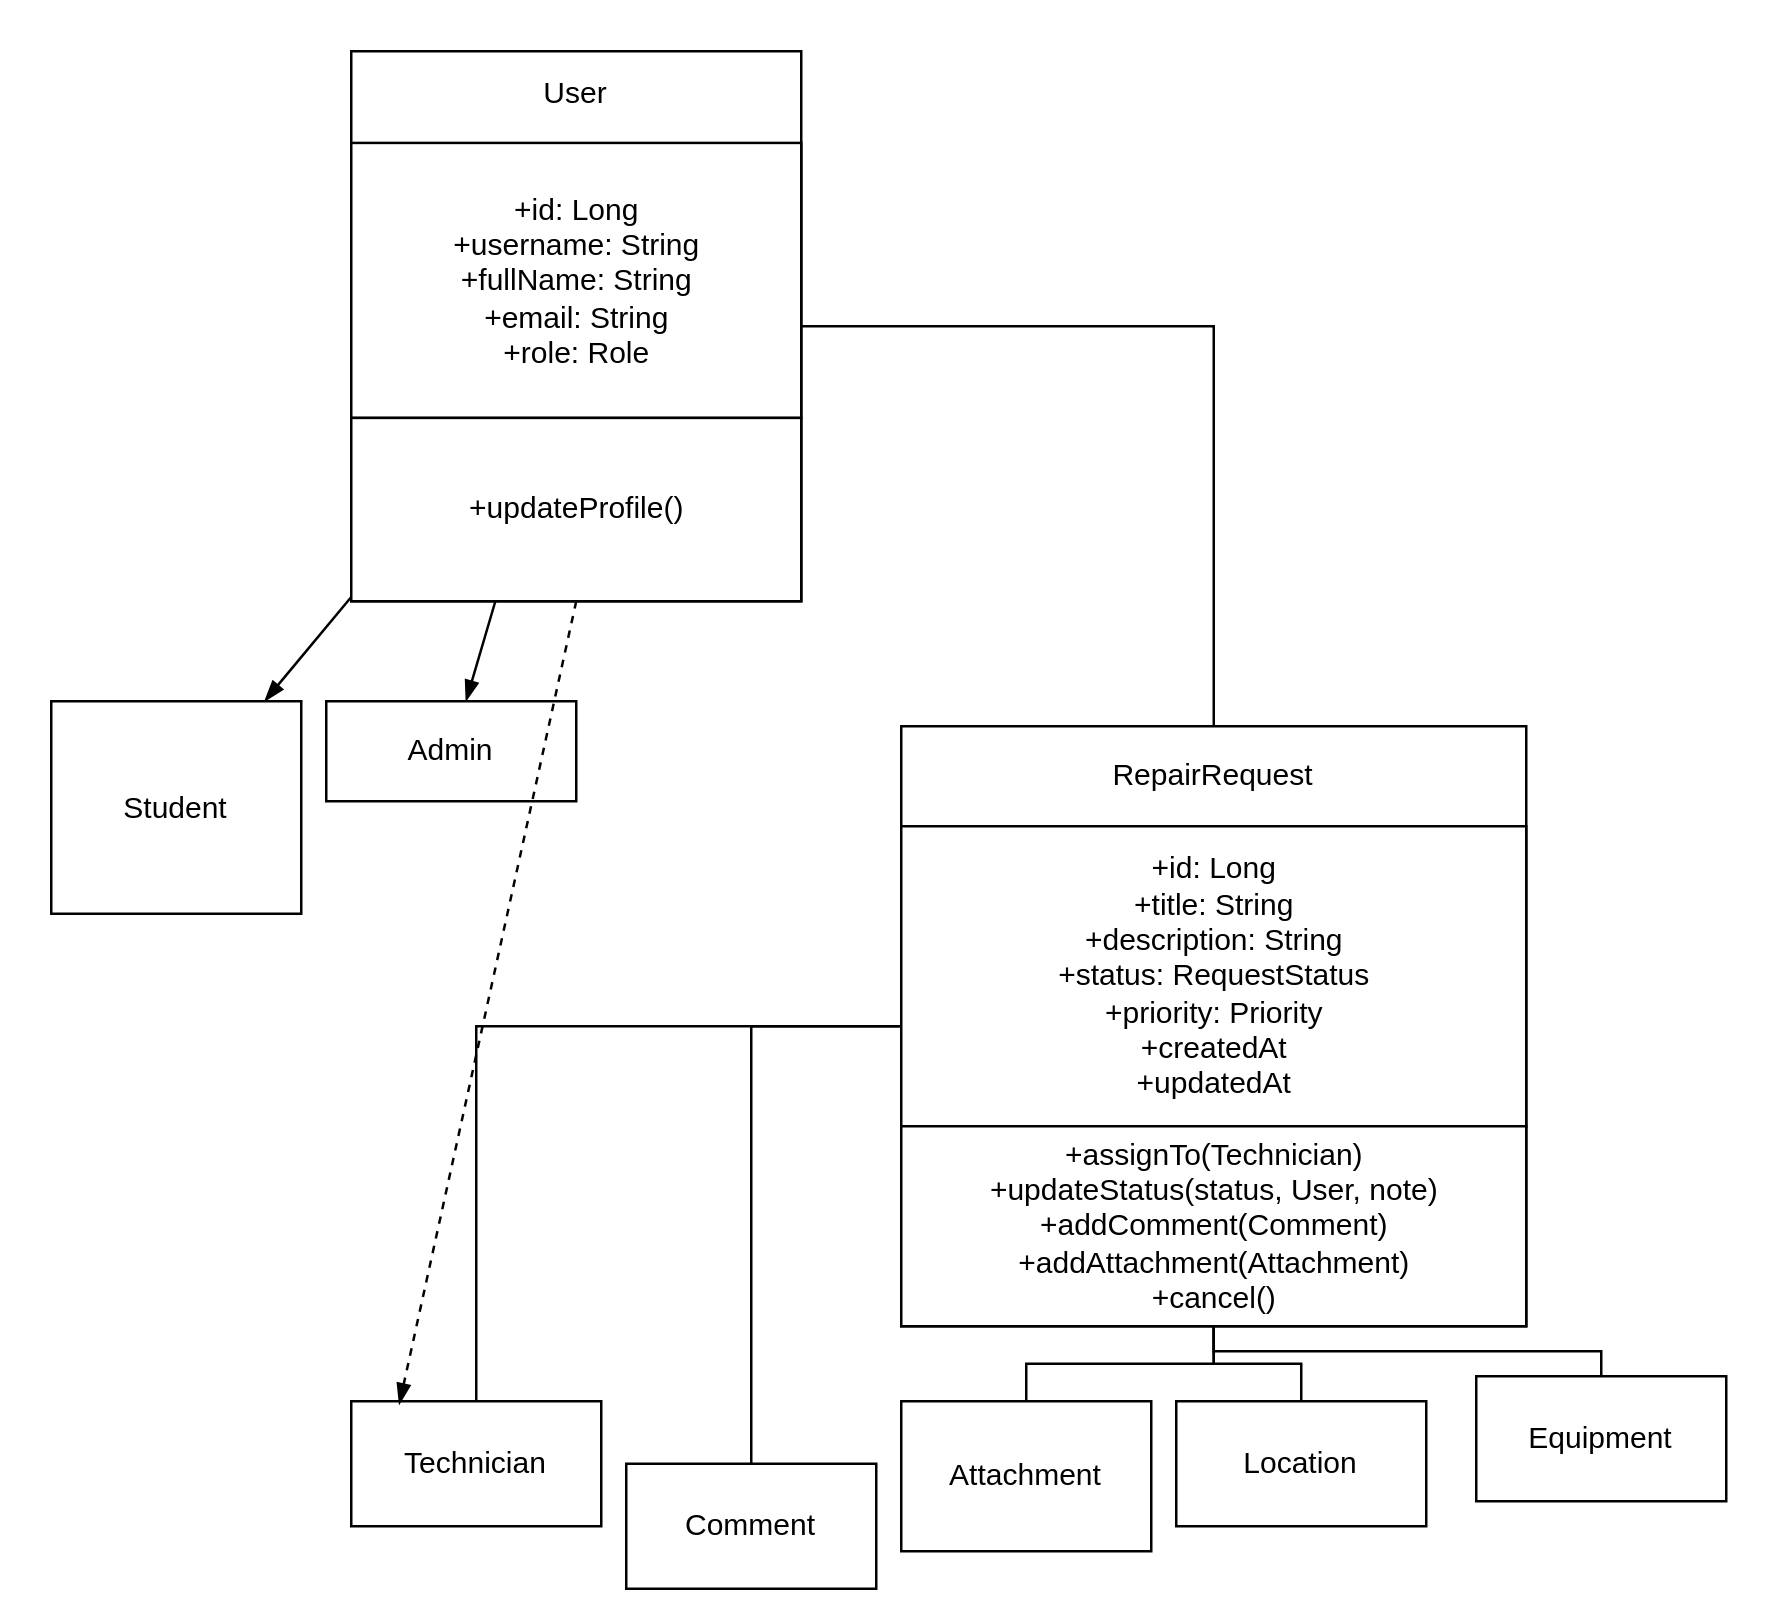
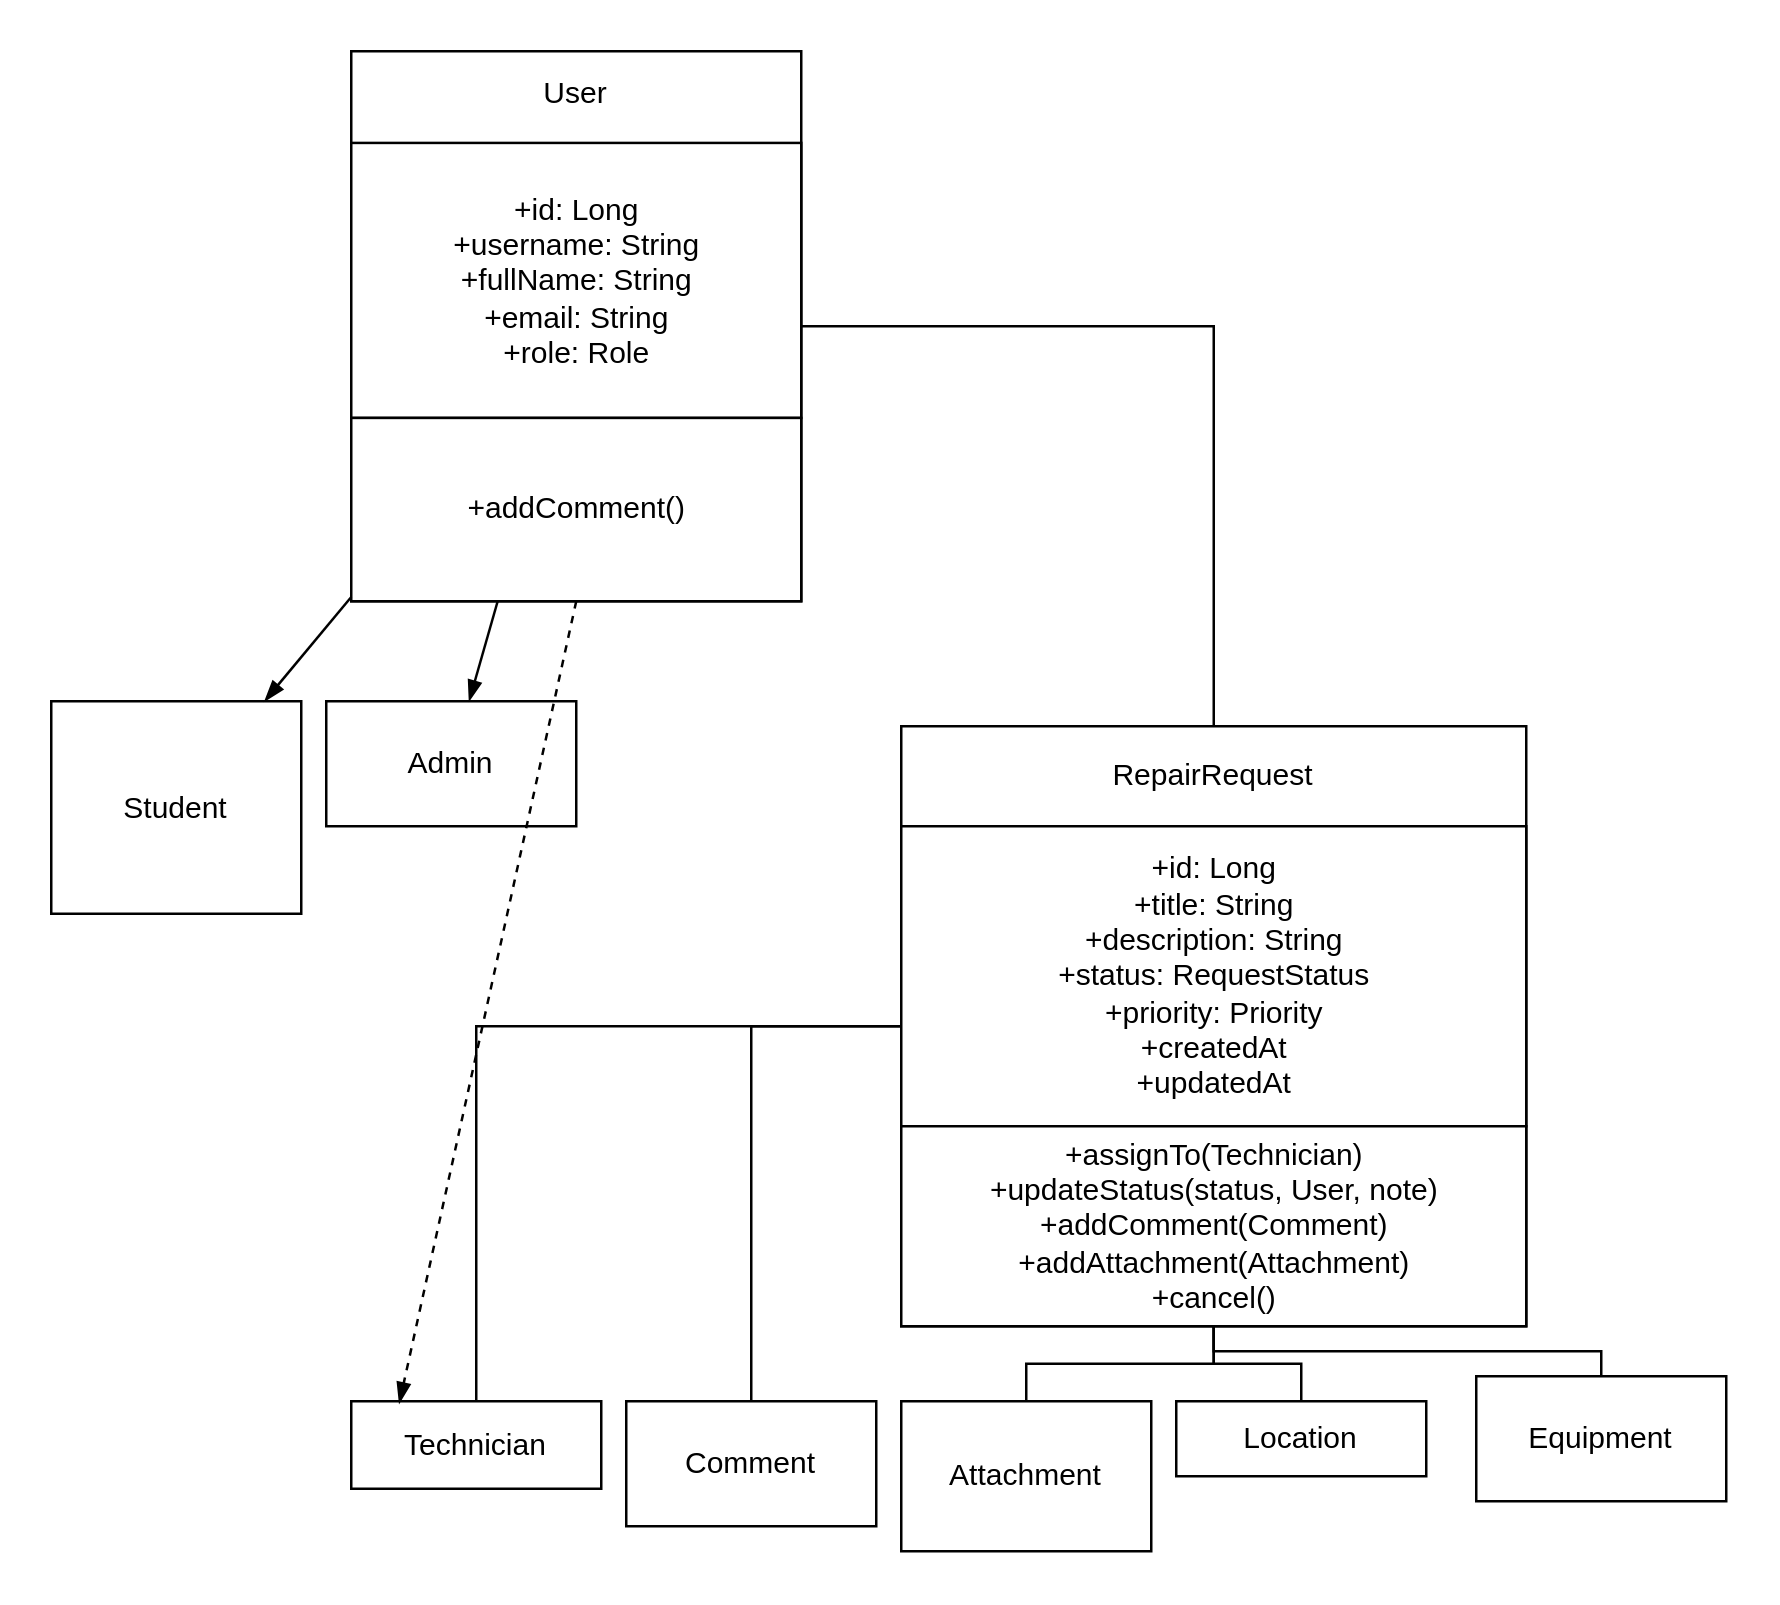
node "+updateProfile()": label "+updateProfile()" -> "+addComment()"
node "Admin": size 250x100 -> 250x125
node "Technician": size 250x125 -> 250x88
node "Location": size 250x125 -> 250x75
node "Comment": moved (751, 1526) -> (751, 1464)
